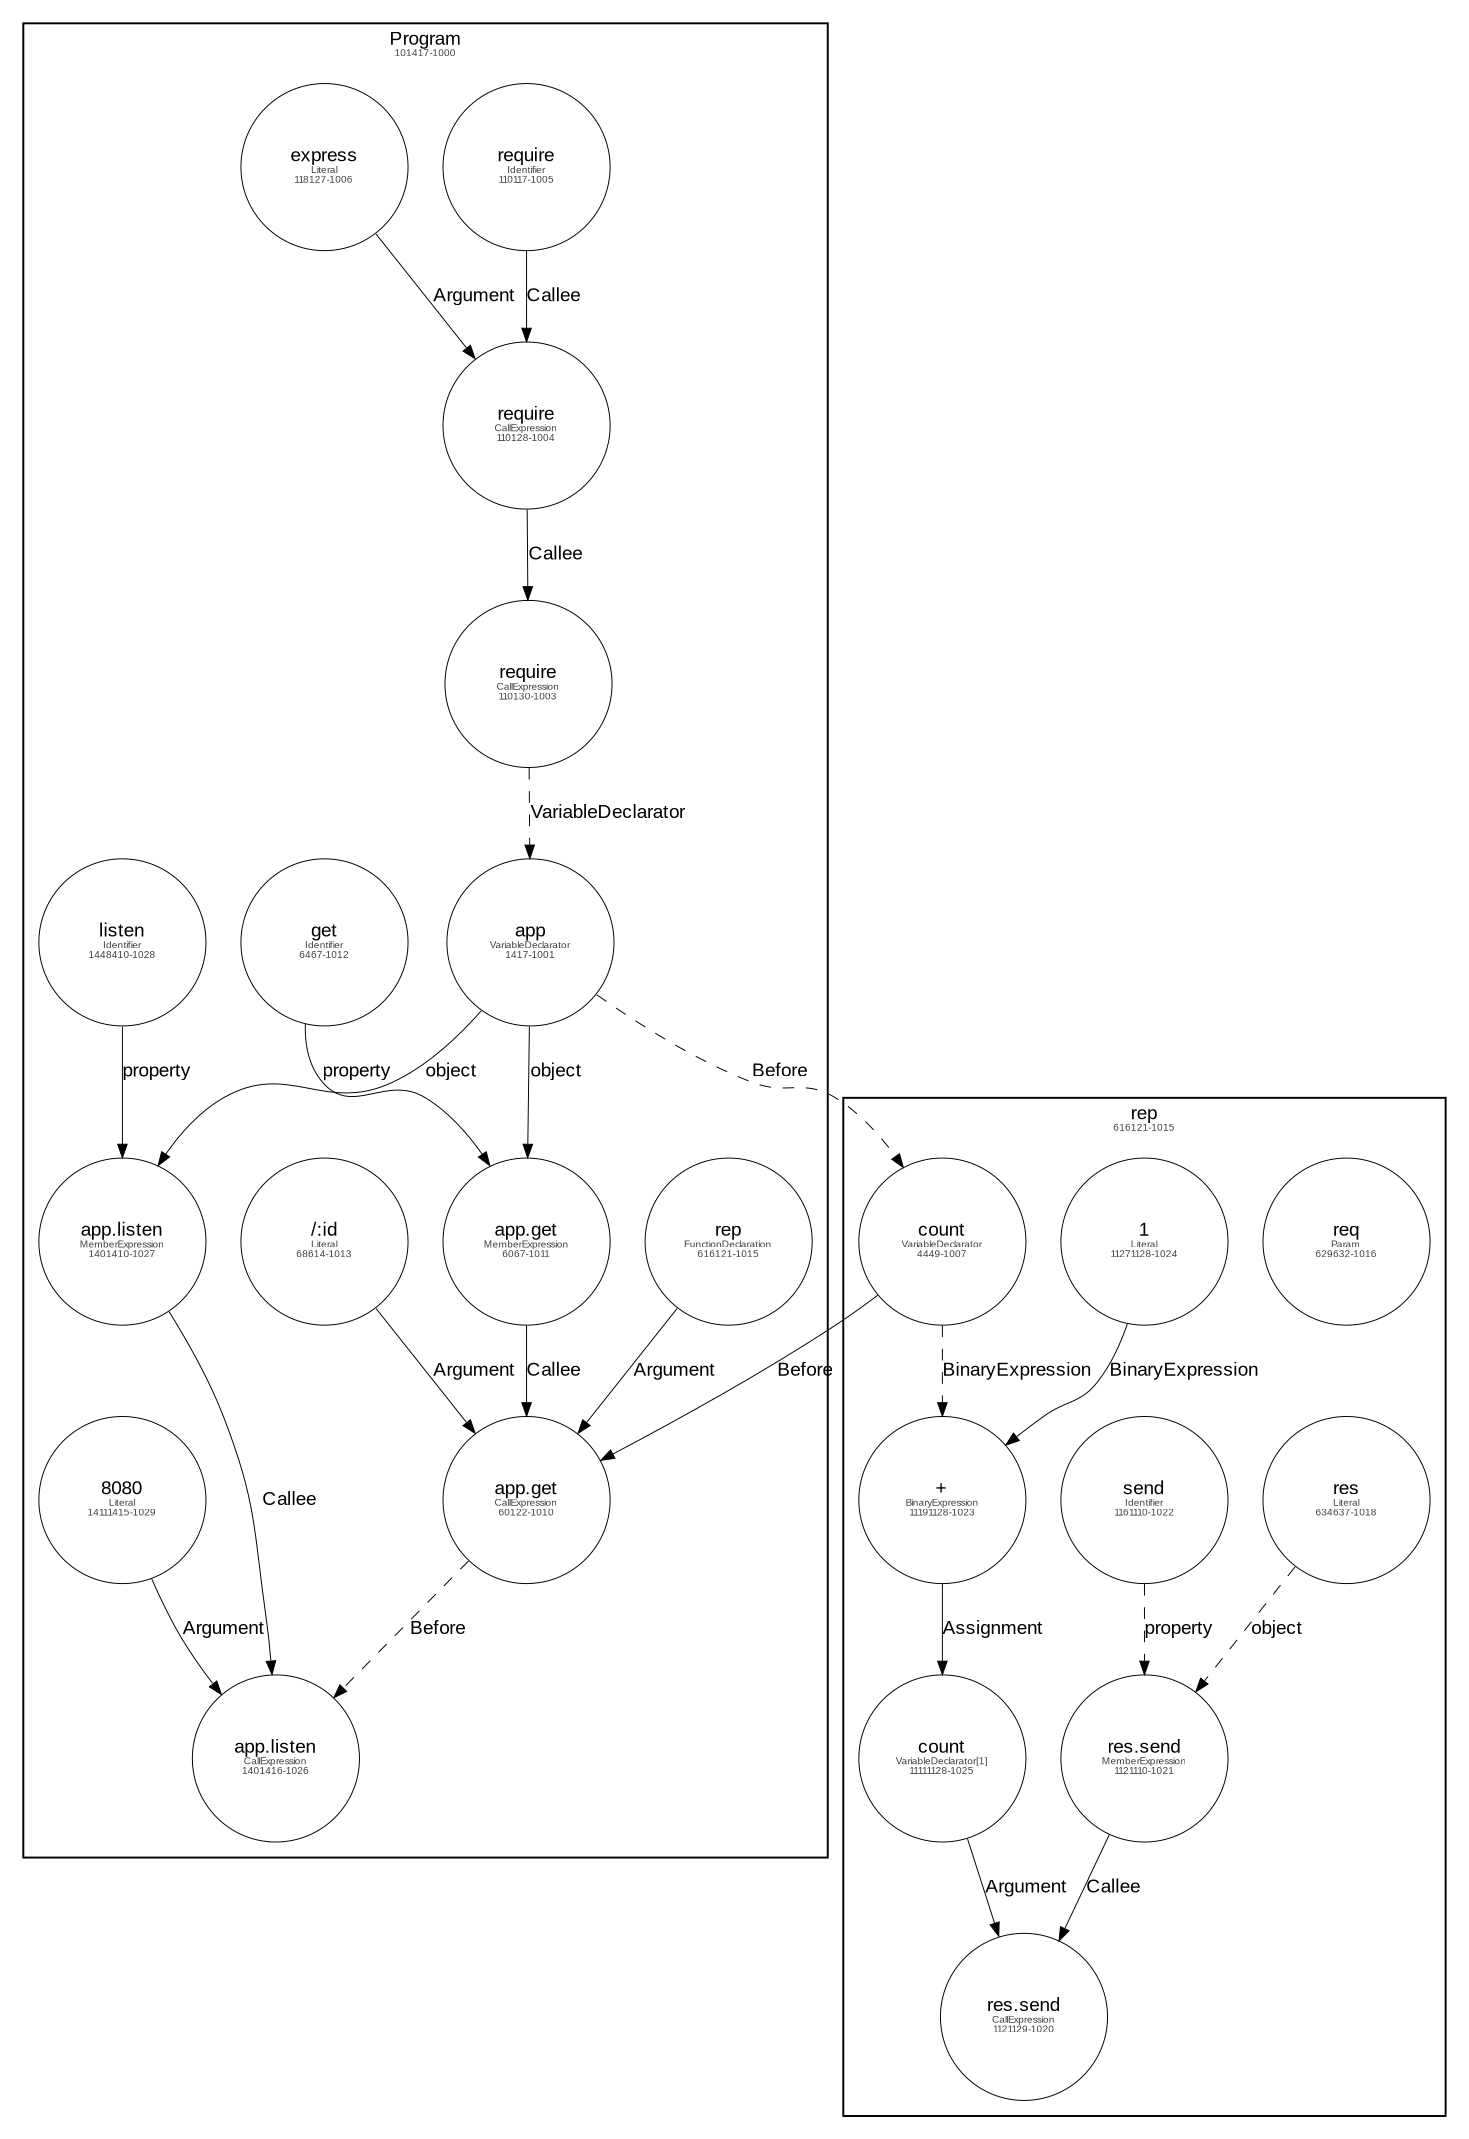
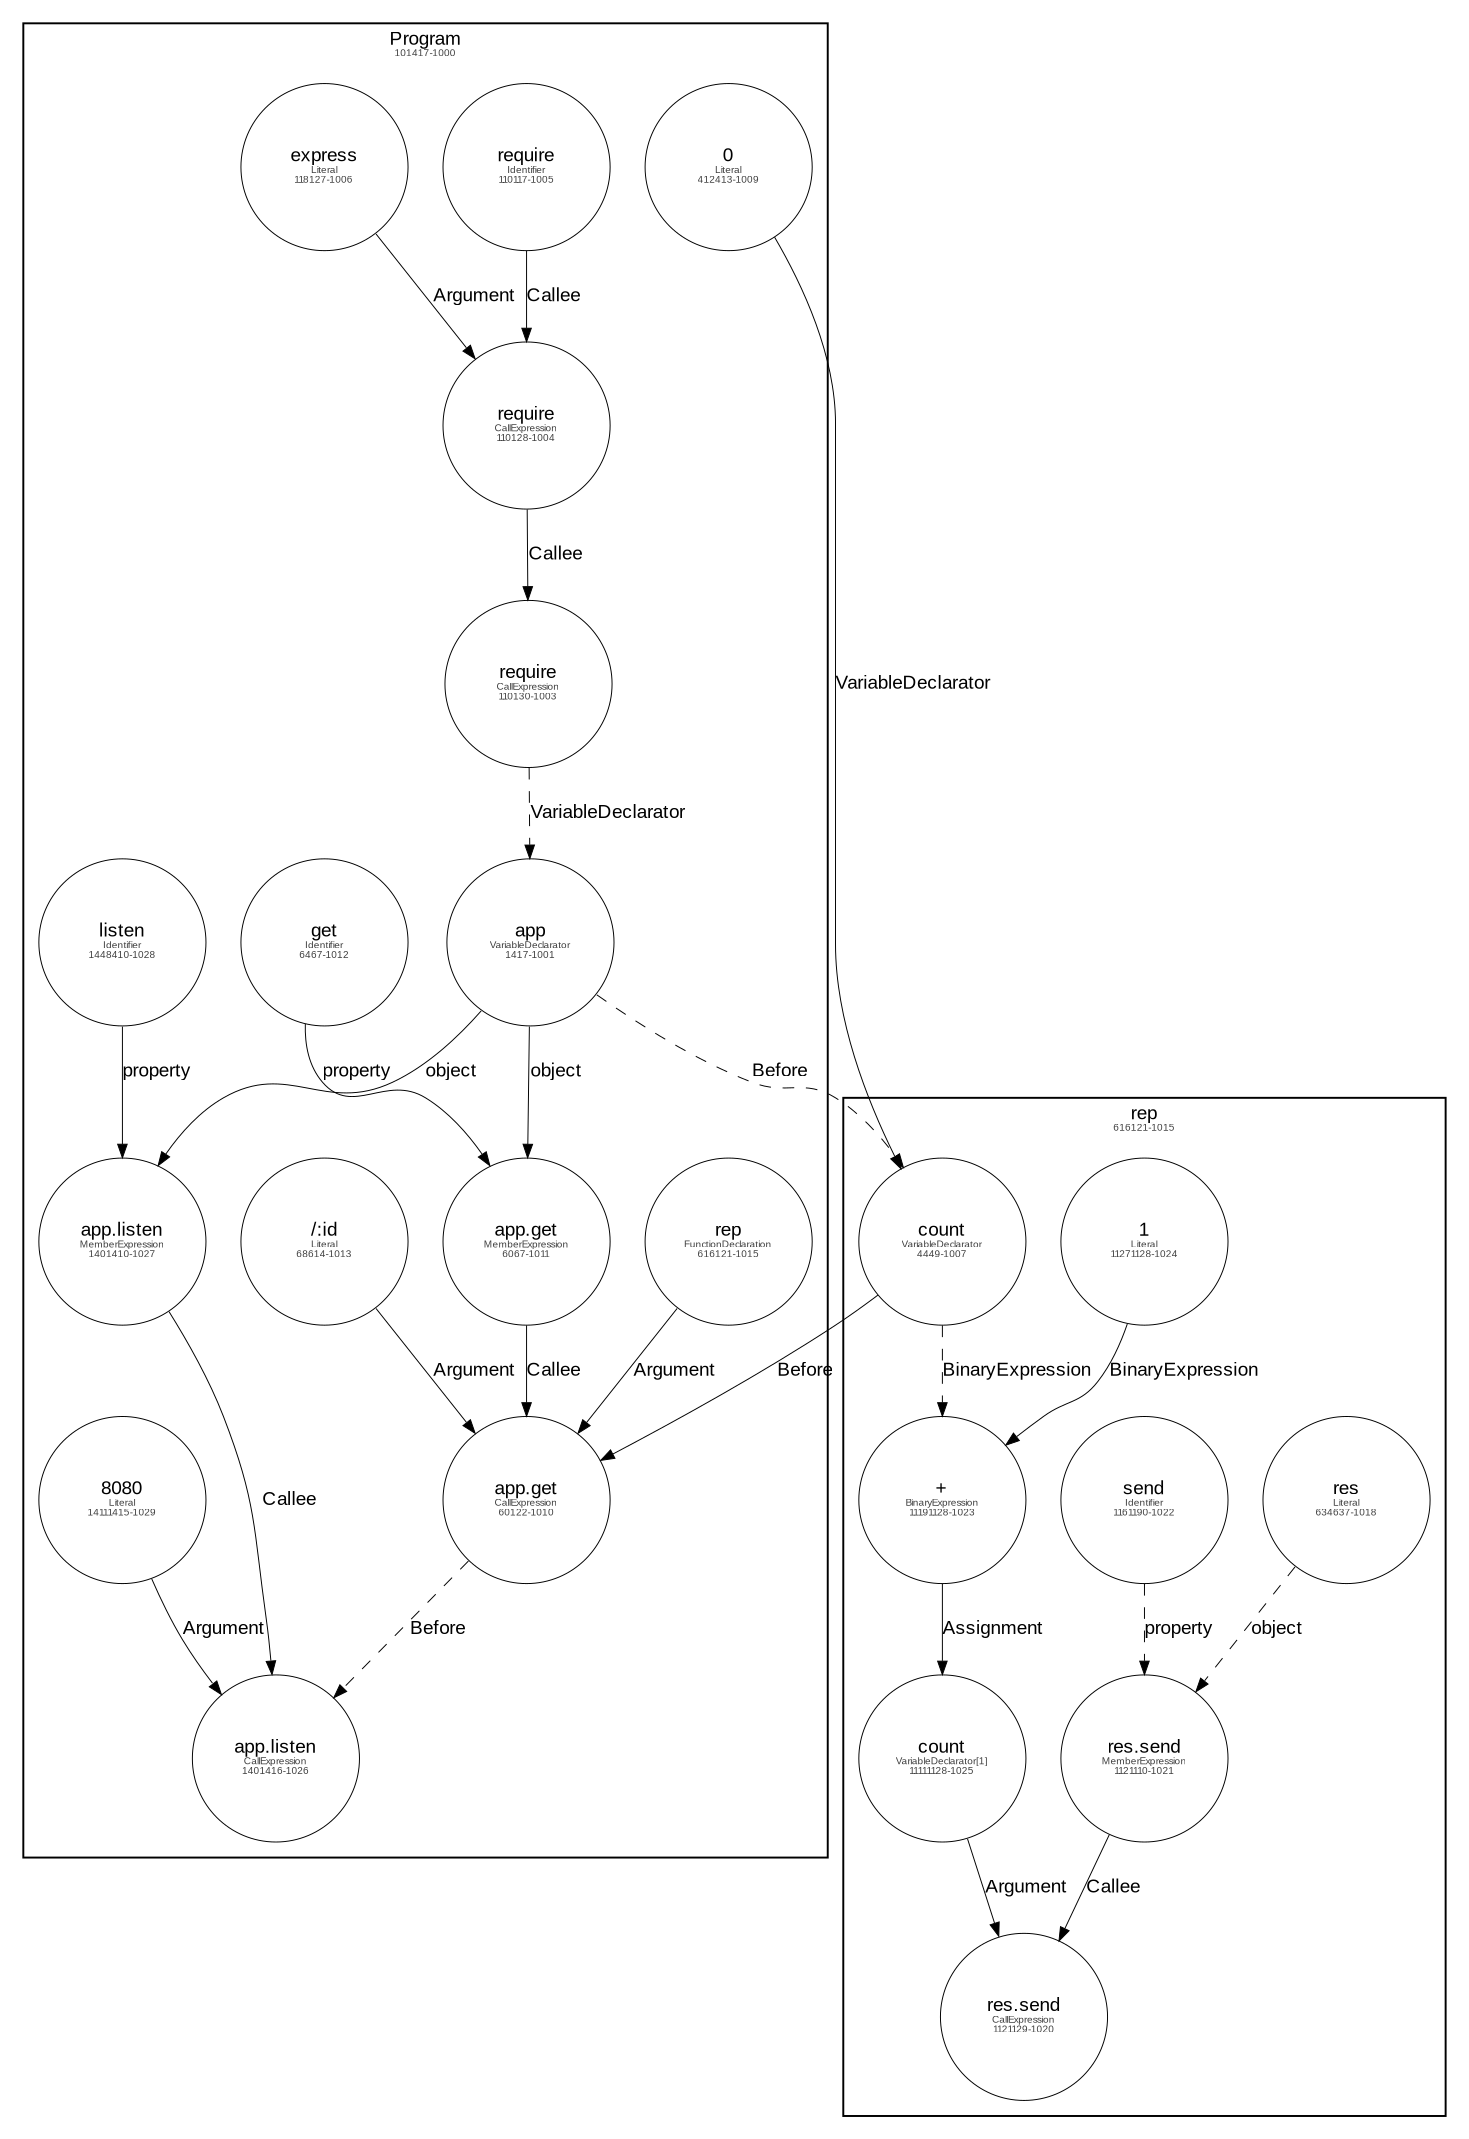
node "0": added
node "req": removed
node "send": text "1161110-1022" -> "1161190-1022"
